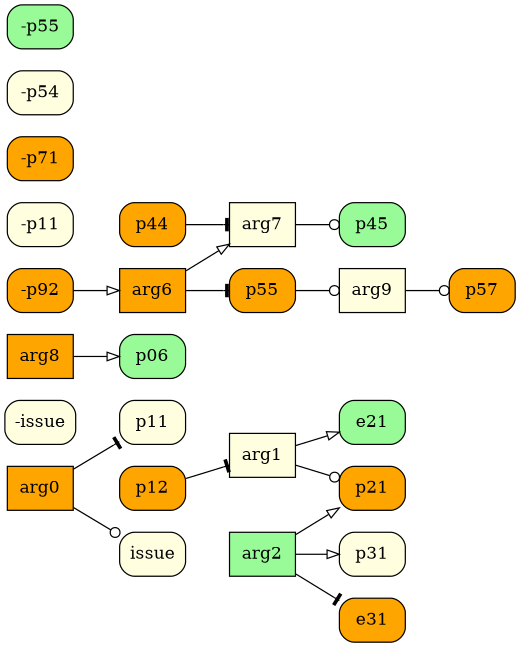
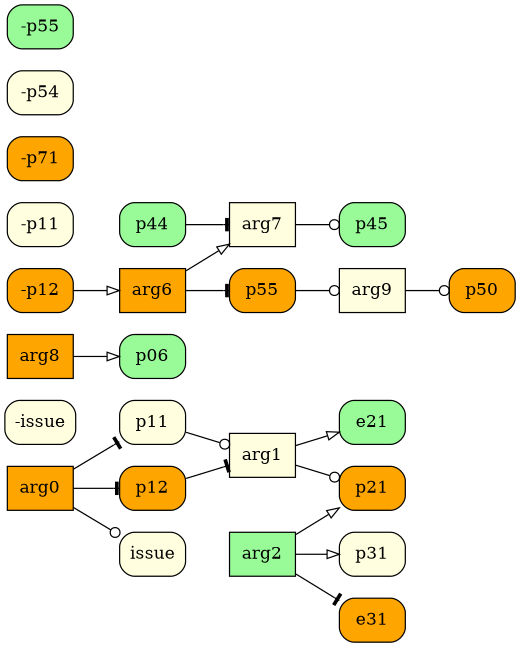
node "p44": fillcolor orange -> palegreen
node "-p92": label "-p92" -> "-p12"
node "p57": label "p57" -> "p50"
edge "p11" -> "arg1": added
edge "arg0" -> "p12": added
